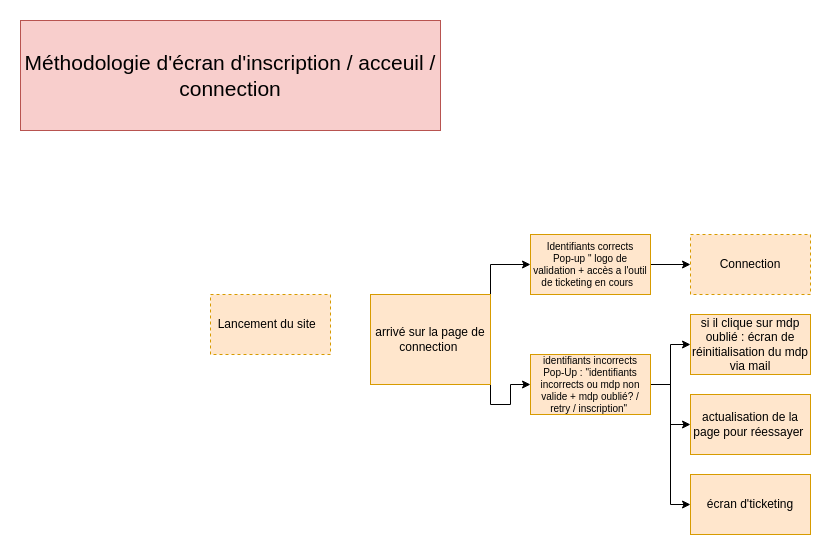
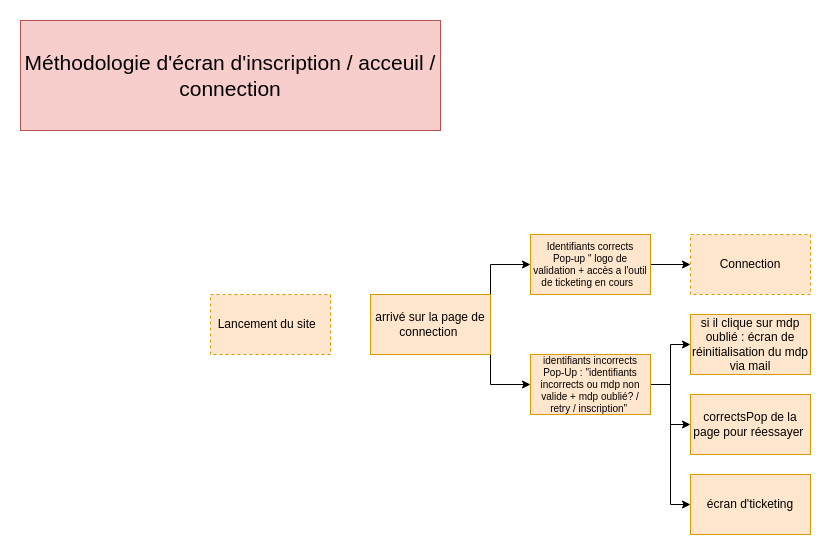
node "arrivé sur la page de connection": size 120x90 -> 120x60
node "actualisation de la page pour réessayer": label "actualisation de la page pour réessayer" -> "correctsPop de la page pour réessayer"
